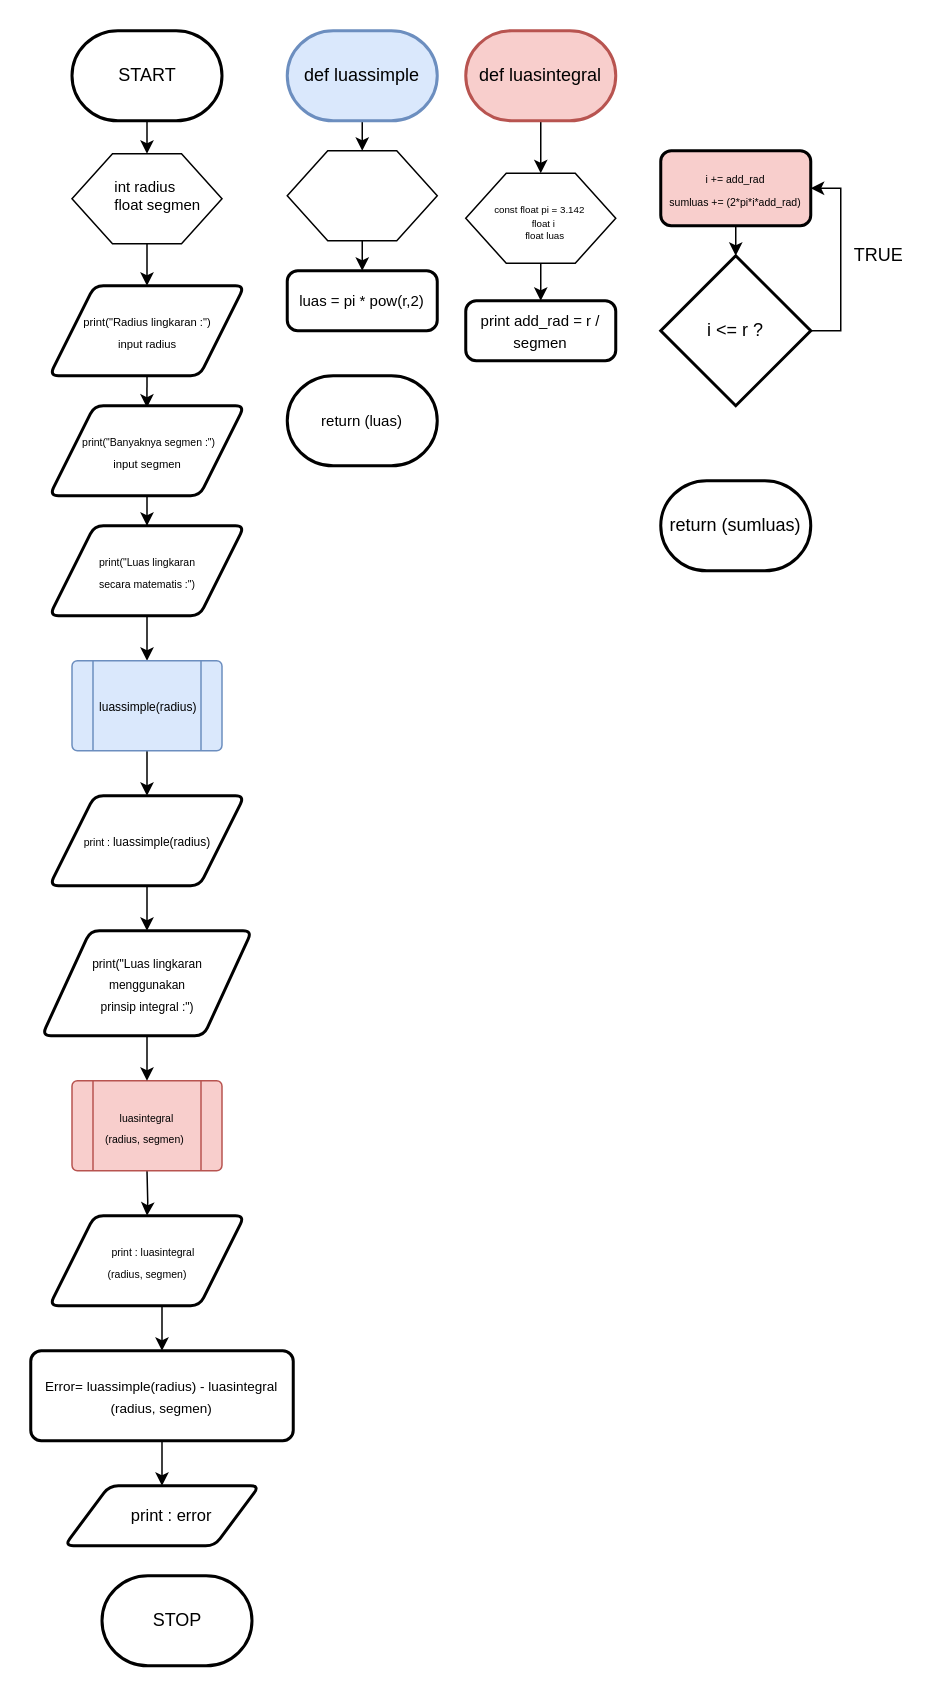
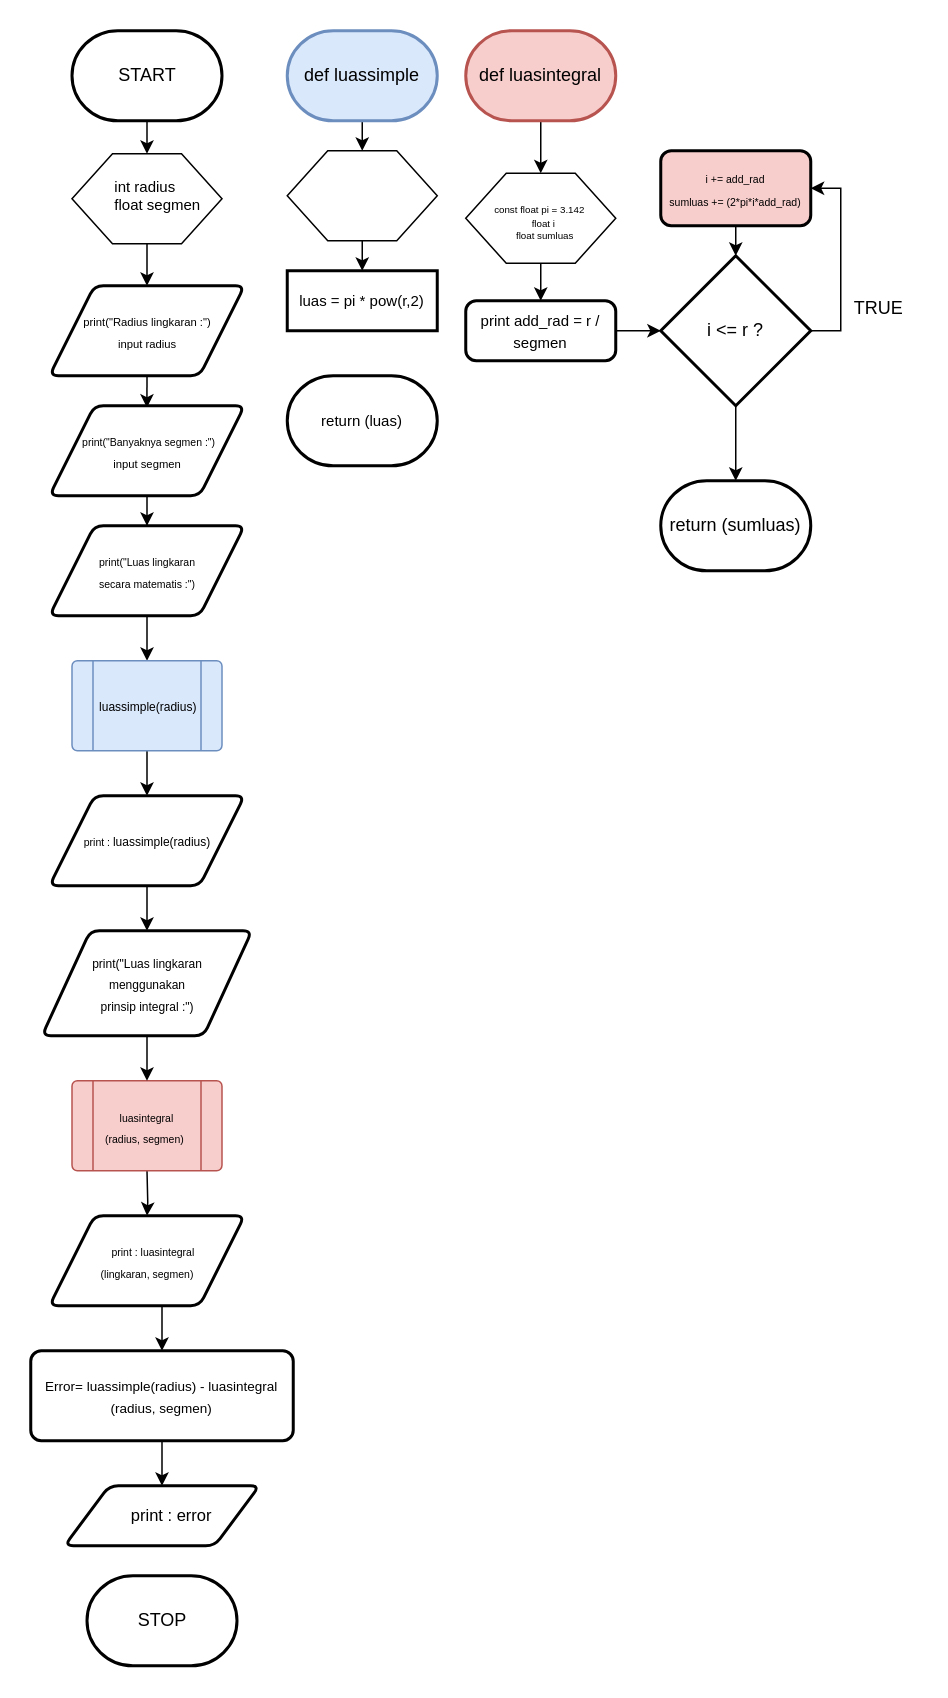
node "const float pi = 3.142 float i float luas": label "const float pi = 3.142 float i float luas" -> "const float pi = 3.142 float i float sumluas"
node "TRUE": moved (878, 256) -> (878, 308)
node "luas = pi * pow(r,2)": shape rounded rectangle -> rectangle
edge "print add_rad = r / segmen" -> "i <= r ?": added
edge "i <= r ?" -> "return (sumluas)": added
node "print : luasintegral(radius, segmen)": label "print : luasintegral(radius, segmen)" -> "print : luasintegral(lingkaran, segmen)"
node "STOP": moved (177, 1621) -> (162, 1621)
